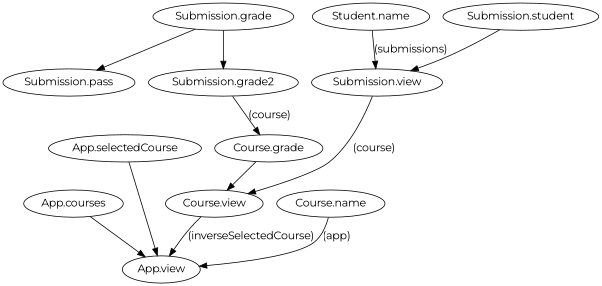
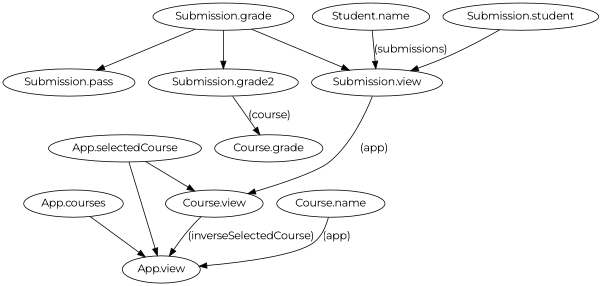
edge "Submission.grade" -> "Submission.view": added
edge "Submission.view" -> "Course.view": label "(course)" -> "(app)"
edge "Course.grade" -> "Course.view": now "App.selectedCourse" -> "Course.view"
